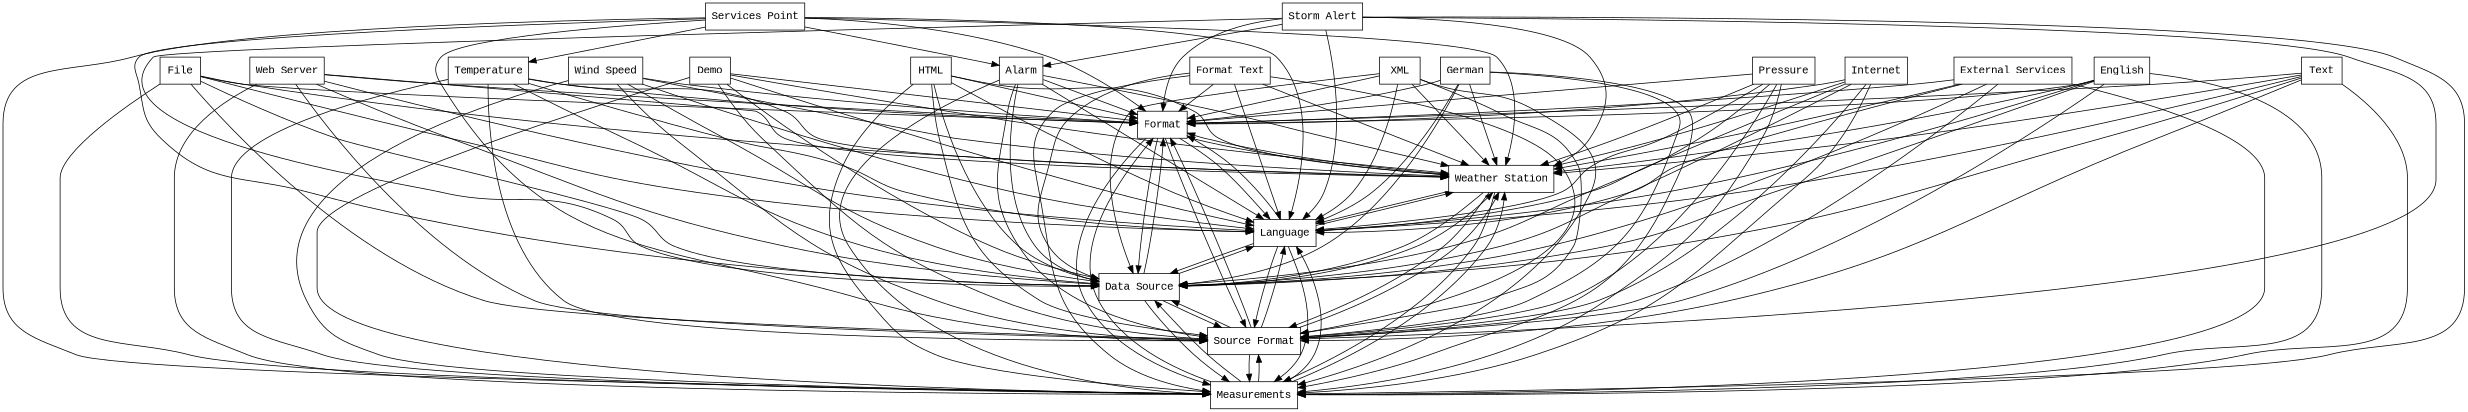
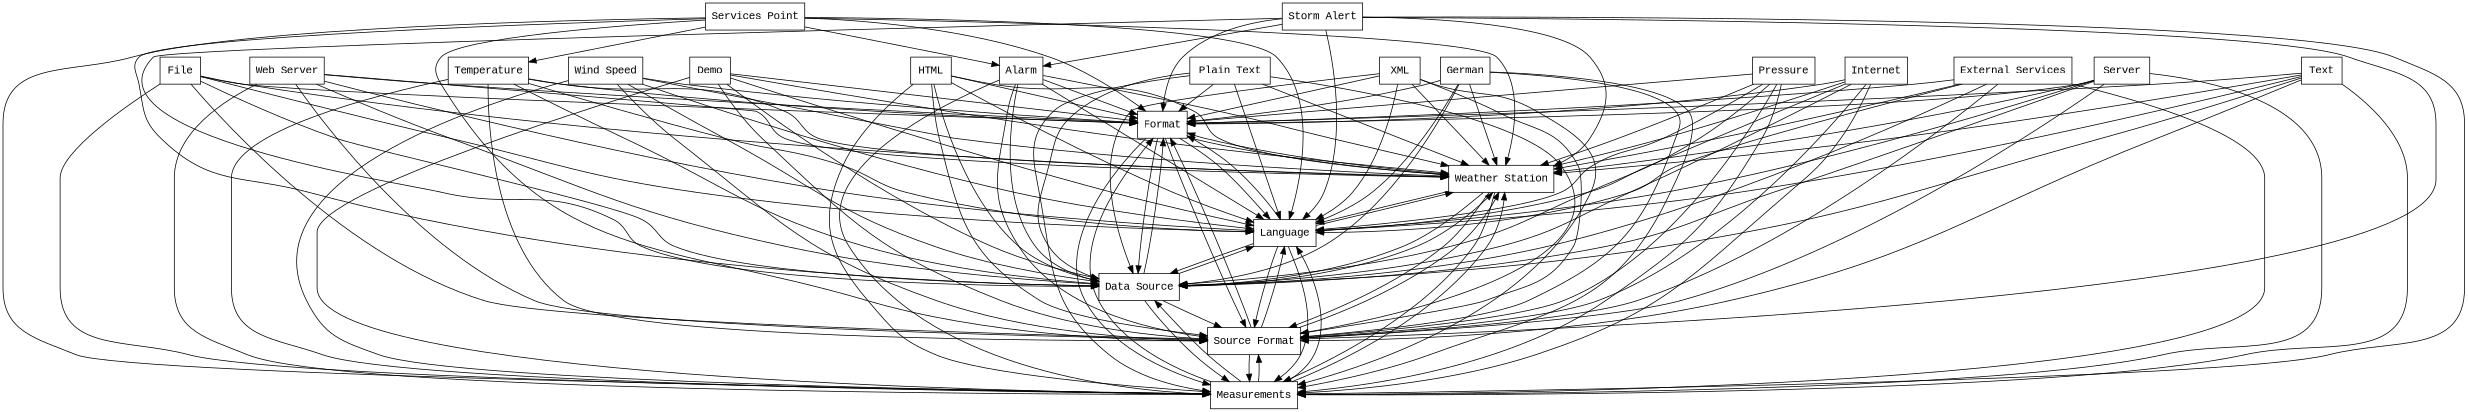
node "Format Text": label "Format Text" -> "Plain Text"
node "English": label "English" -> "Server"
edge "Source Format" -> "Data Source": removed
